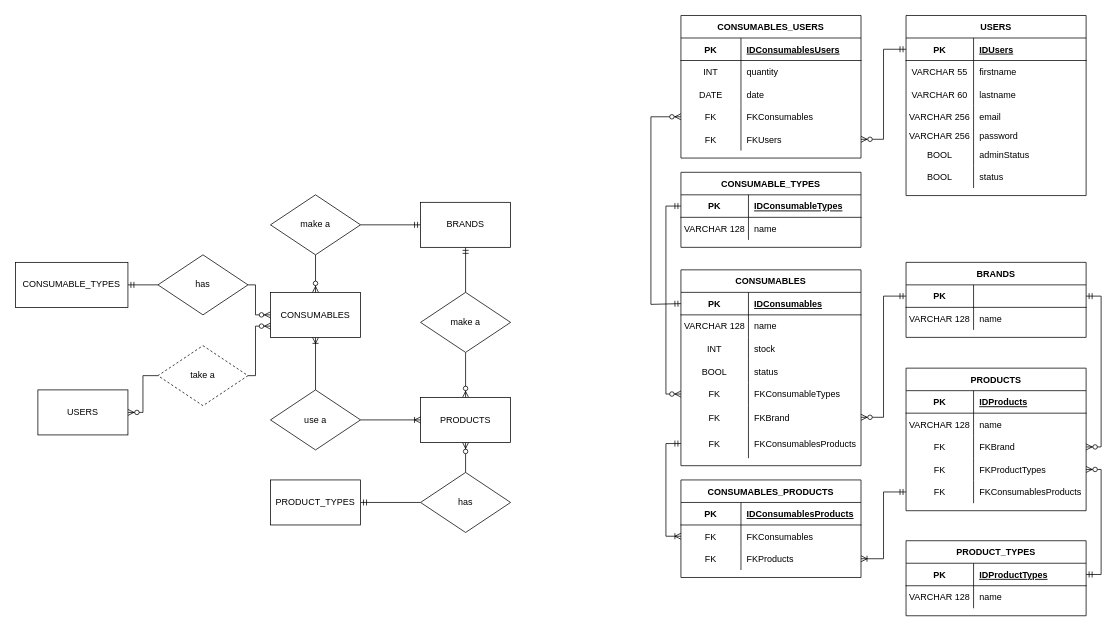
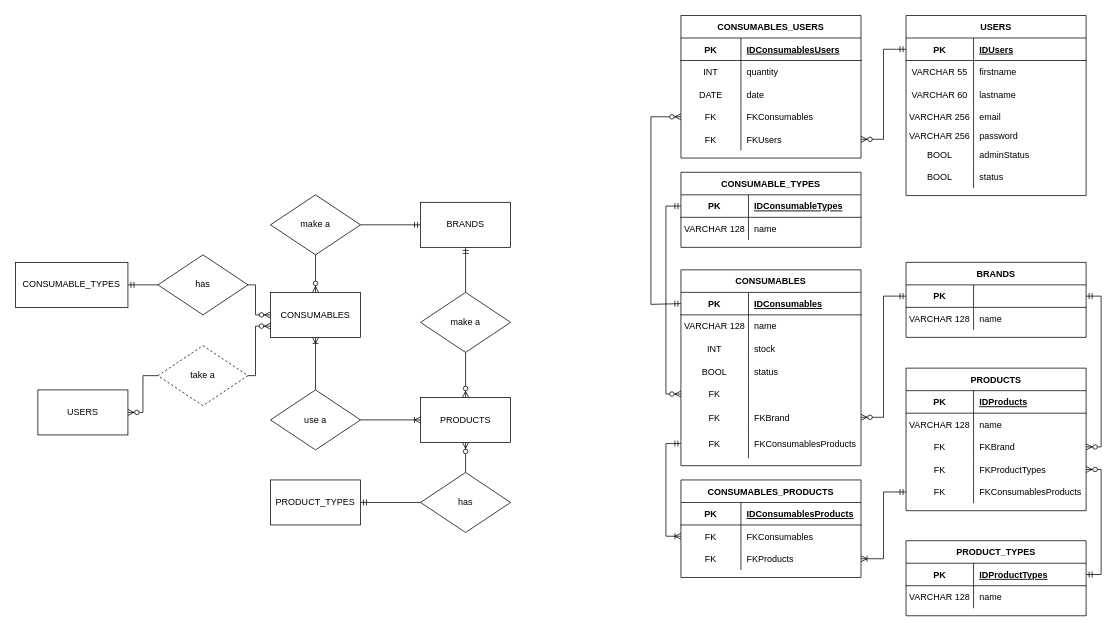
node "FKConsumableTypes": removed
